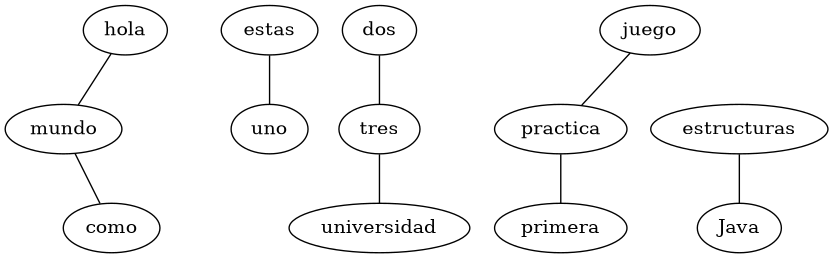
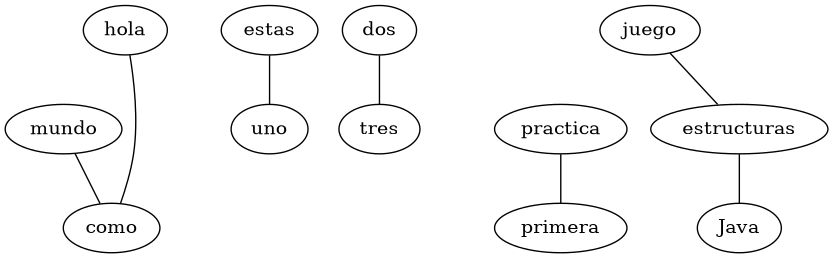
edge "hola" -- "mundo": now "hola" -- "como"
edge "juego" -- "practica": now "juego" -- "estructuras"
node "universidad": removed
